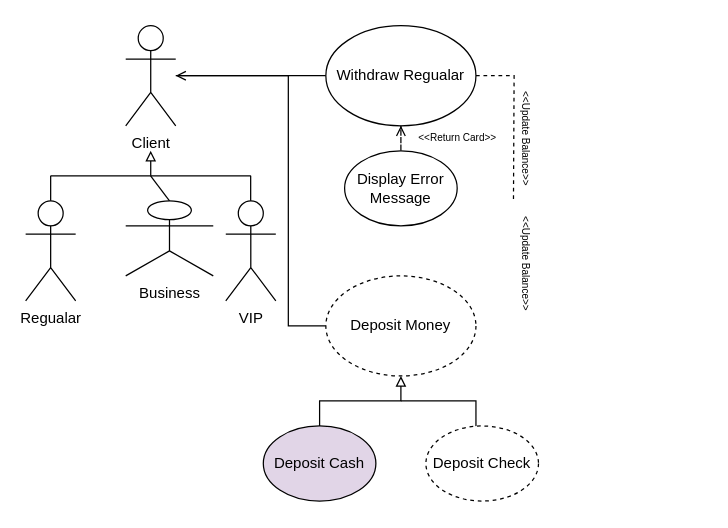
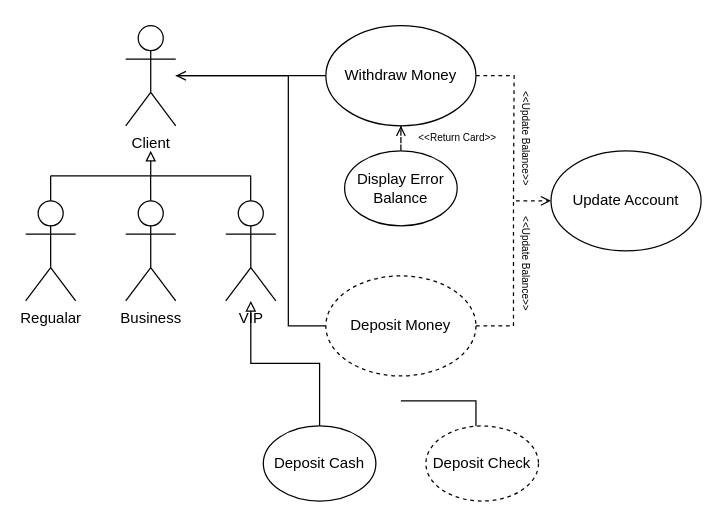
node "Withdraw Regualar": label "Withdraw Regualar" -> "Withdraw Money"
node "Display Error Message": label "Display Error Message" -> "Display Error Balance"
node "Update Account": added
node "Business": size 88x75 -> 50x100
edge "Deposit Money" -> "Update Account": added
edge "Deposit Cash" -> "Deposit Money": now "Deposit Cash" -> "VIP"
node "Deposit Cash": fillcolor #e1d5e7 -> #ffffff
